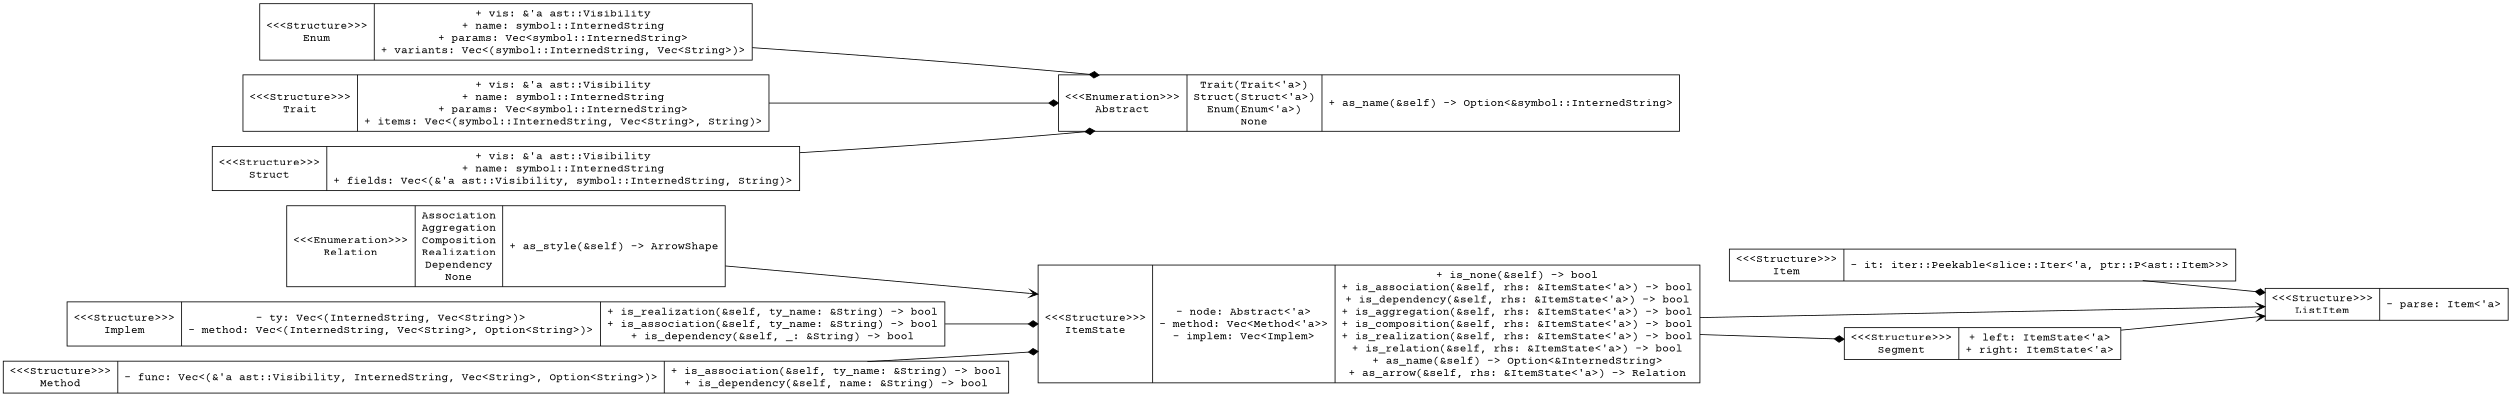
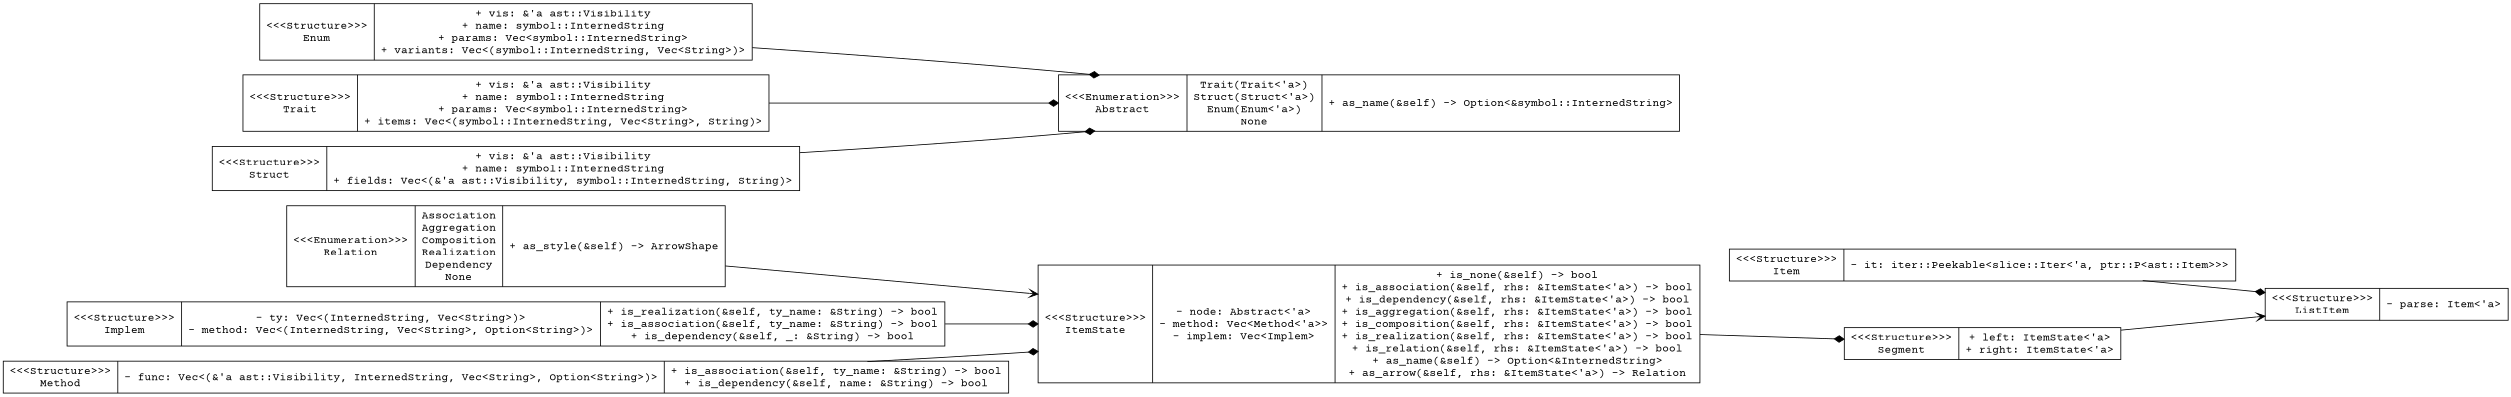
edge "ItemState" -> "ListItem": removed
